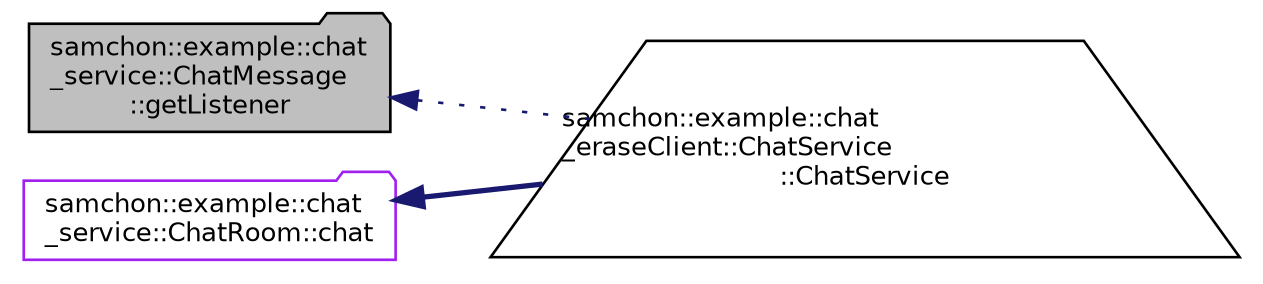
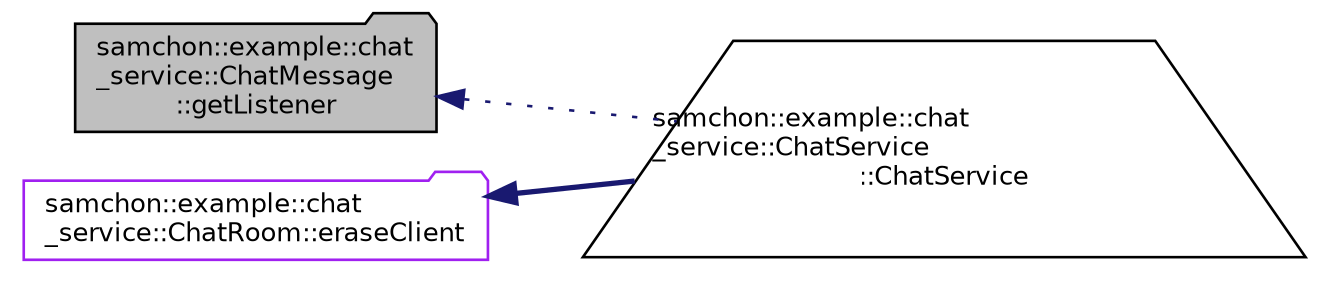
node "samchon::example::chat _eraseClient::ChatService ::ChatService": label "samchon::example::chat _eraseClient::ChatService ::ChatService" -> "samchon::example::chat _service::ChatService ::ChatService"
node "samchon::example::chat _service::ChatRoom::chat": label "samchon::example::chat _service::ChatRoom::chat" -> "samchon::example::chat _service::ChatRoom::eraseClient"
